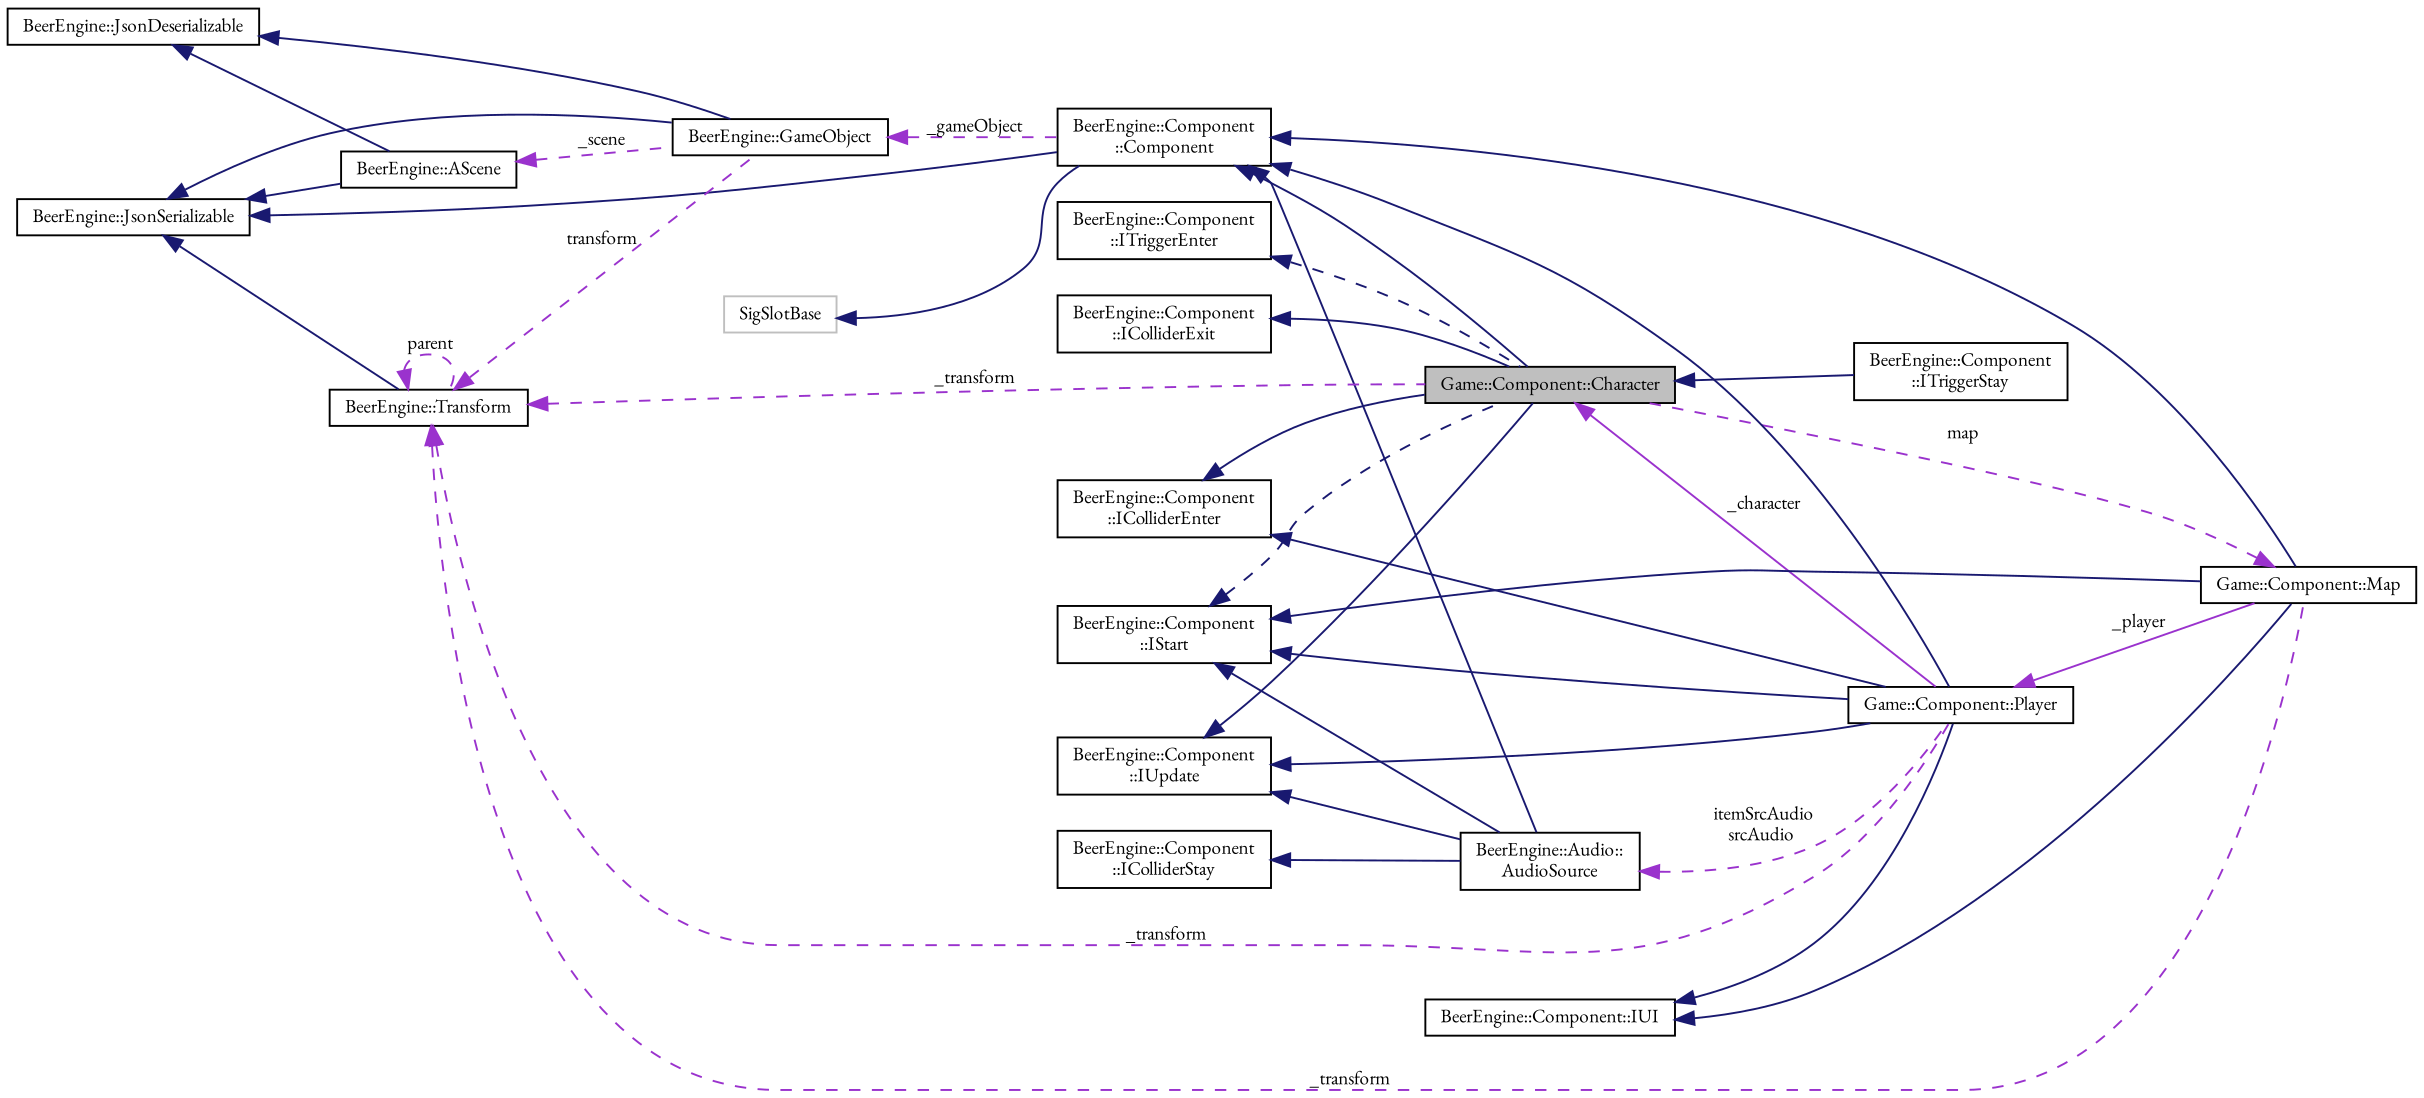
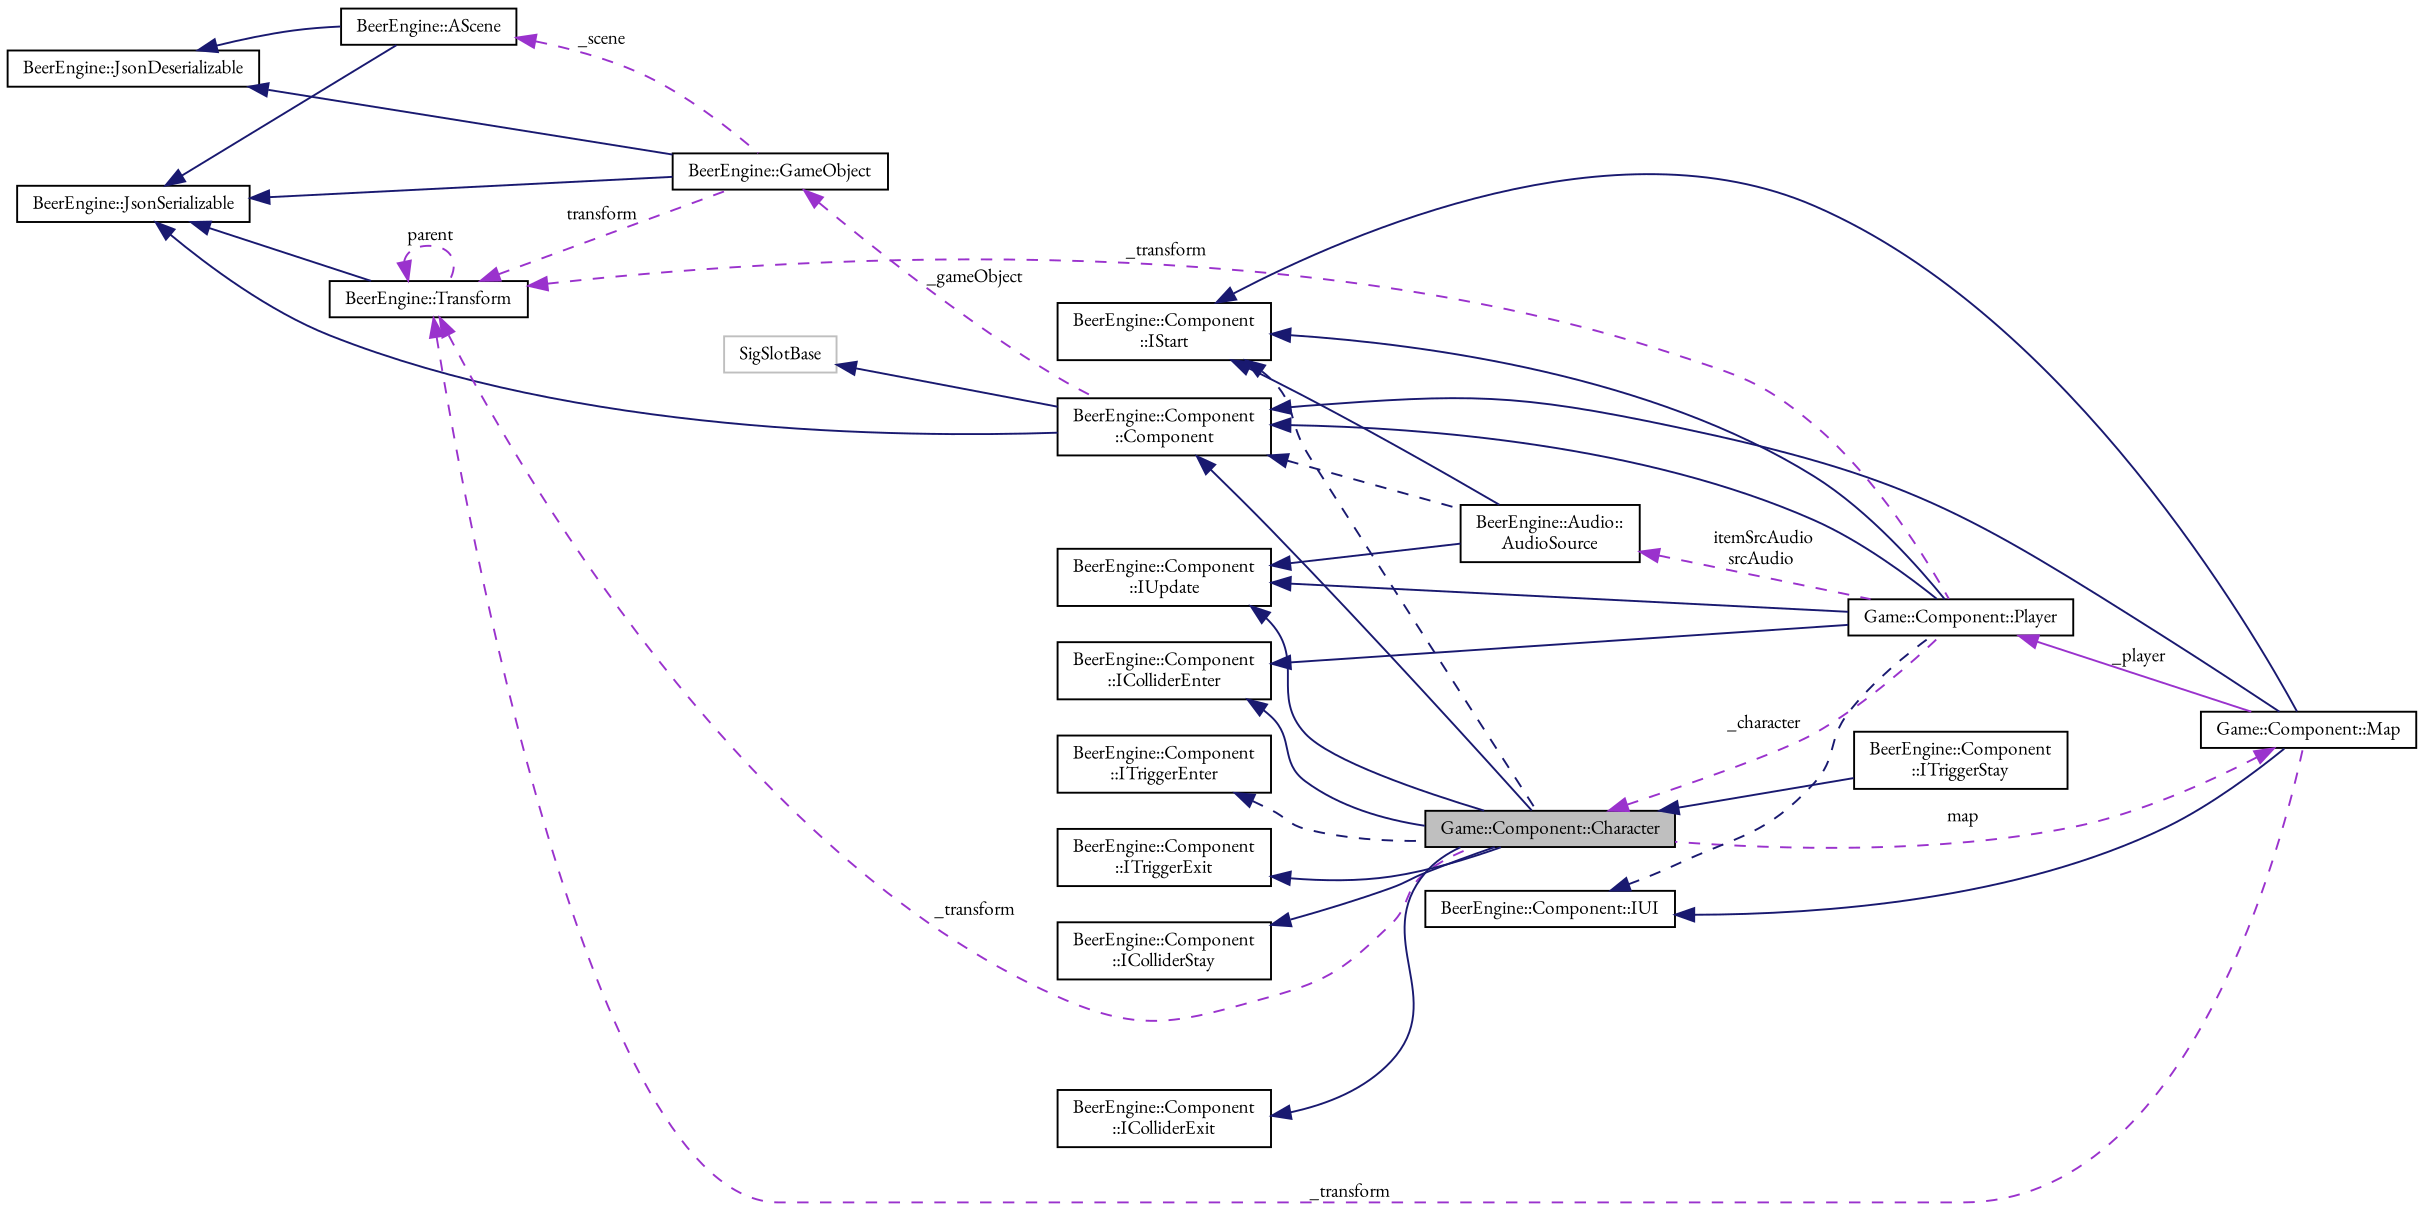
edge "BeerEngine::Audio:: AudioSource" -> "BeerEngine::Component ::Component": style solid -> dashed
edge "Game::Component::Player" -> "Game::Component::Character": style solid -> dashed
node "BeerEngine::Component ::ITriggerExit": added
edge "BeerEngine::Audio:: AudioSource" -> "BeerEngine::Component ::IColliderStay": now "Game::Component::Character" -> "BeerEngine::Component ::IColliderStay"
edge "Game::Component::Player" -> "BeerEngine::Component::IUI": style solid -> dashed
